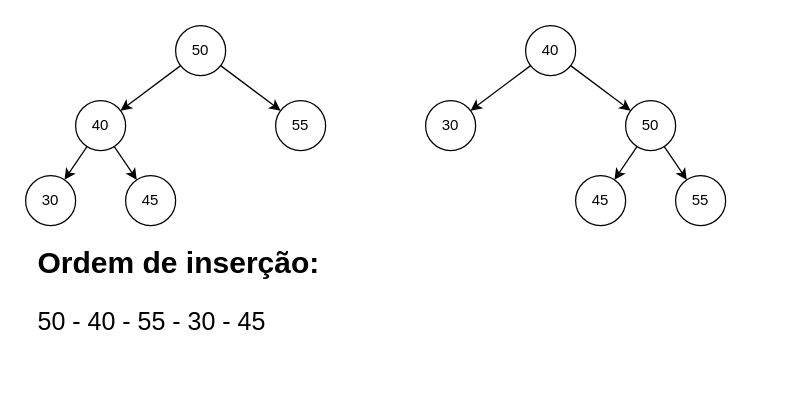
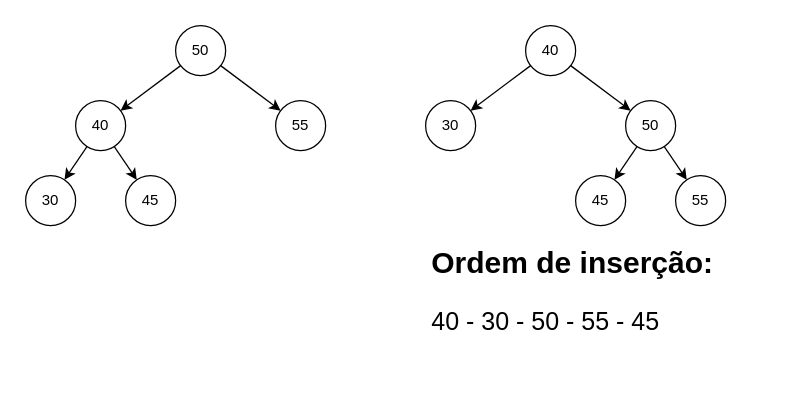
node "Ordem de inserção:50 - 40 - 55 - 30 - 45": removed
node "Ordem de inserção:40 - 30 - 50 - 55 - 45": added
